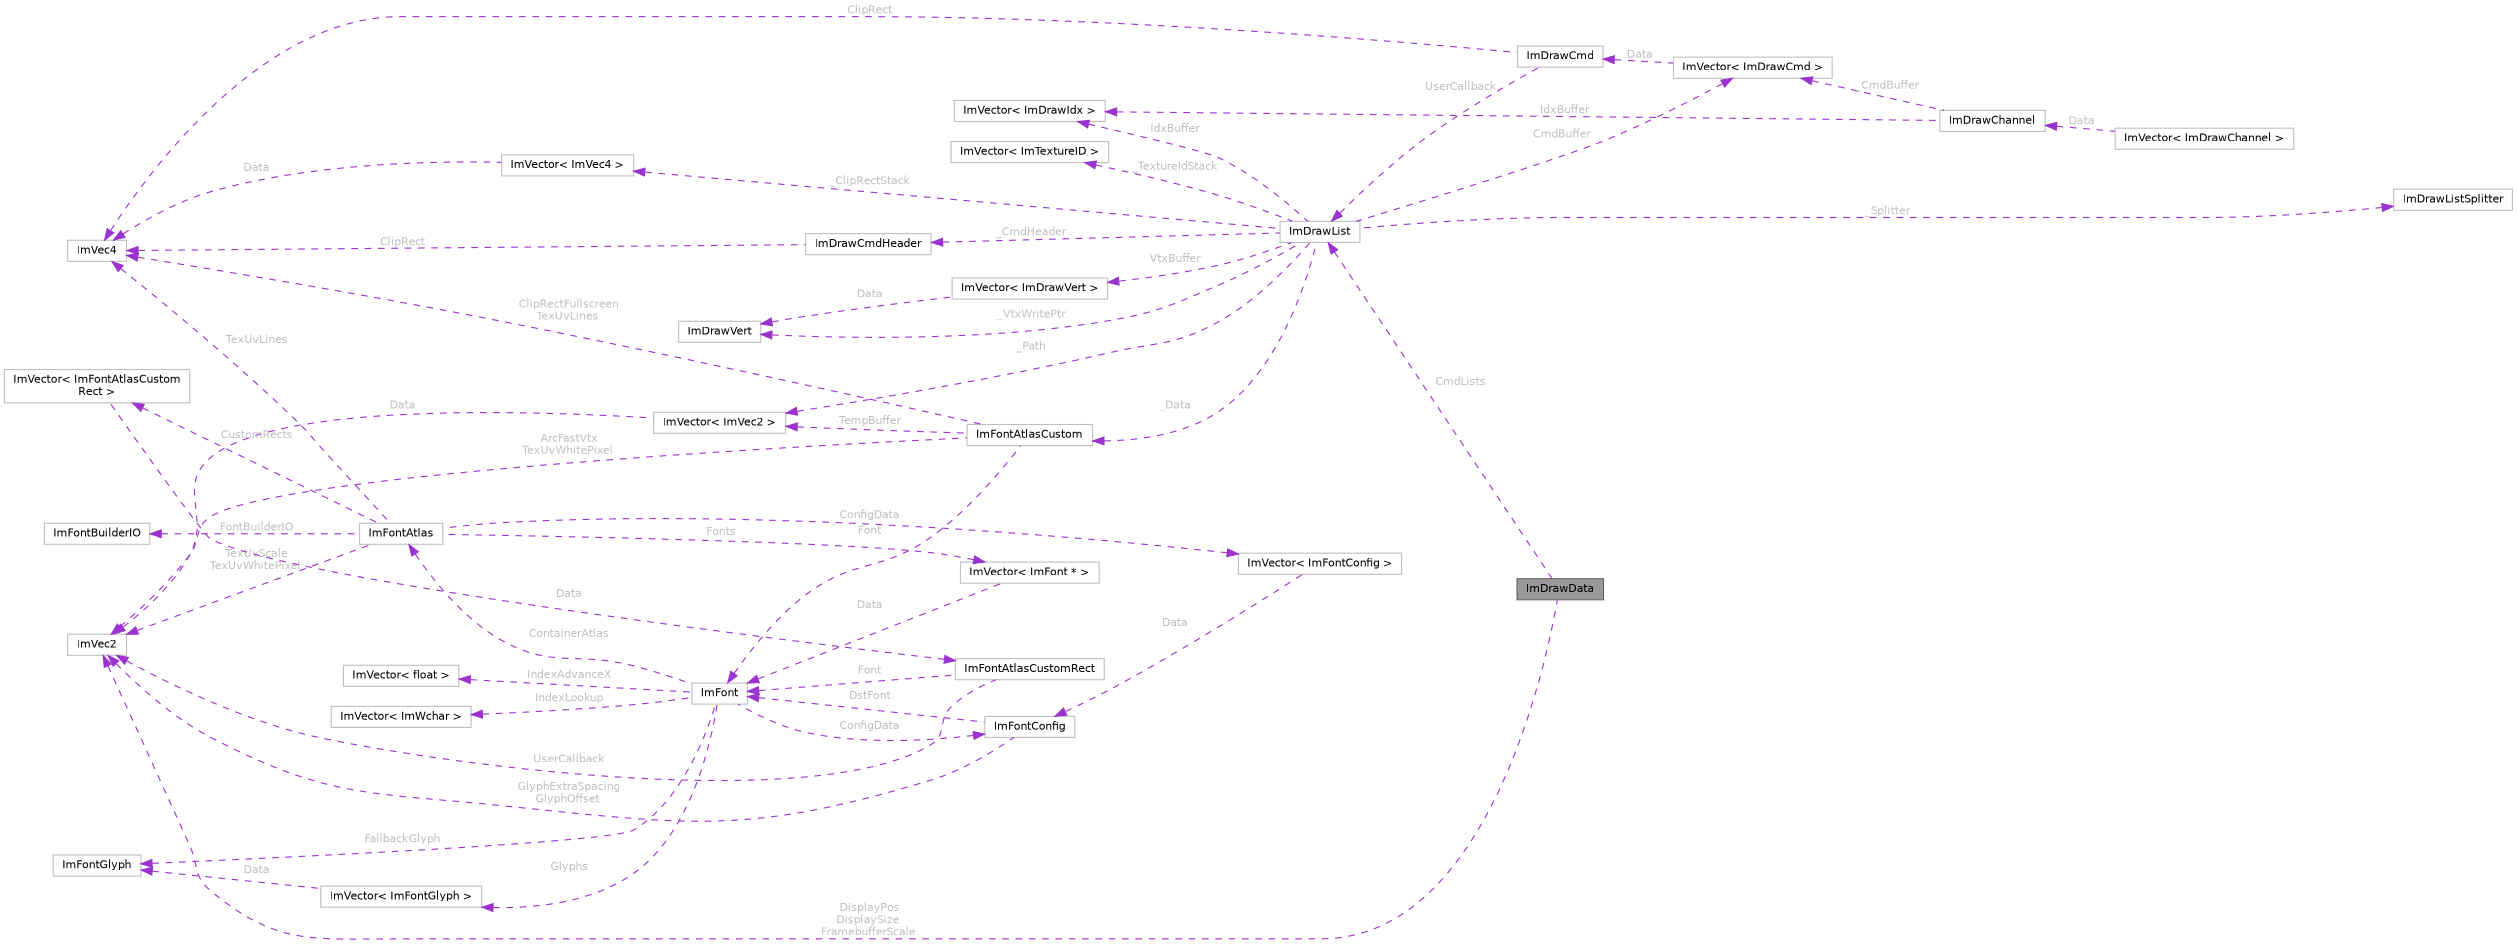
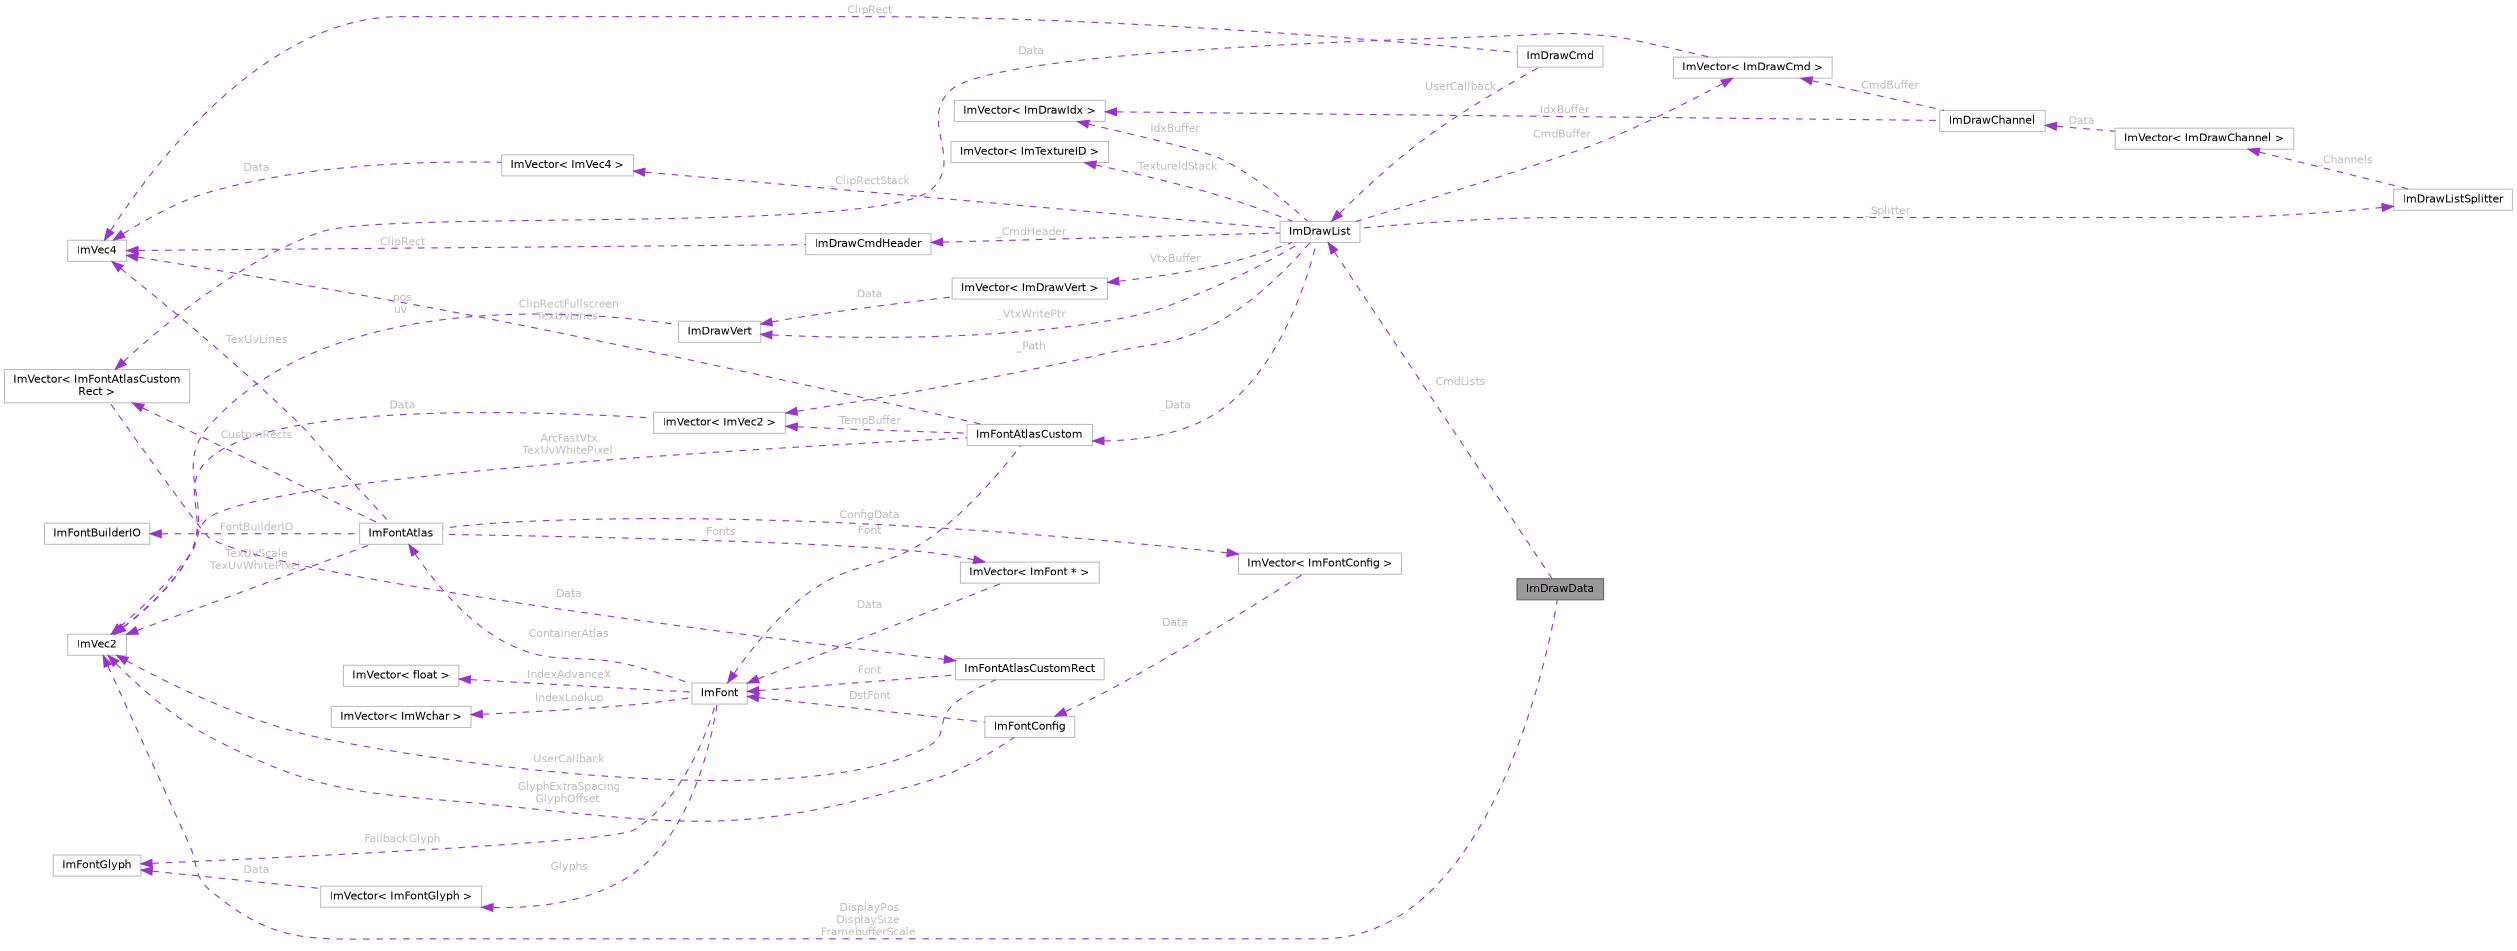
edge "ImVector< ImDrawCmd >" -> "ImDrawCmd": now "ImVector< ImDrawCmd >" -> "ImVector< ImFontAtlasCustom Rect >"
edge "ImDrawListSplitter" -> "ImVector< ImDrawChannel >": added, label "_Channels"
edge "ImDrawVert" -> "ImVec2": added, label "pos uv"
edge "ImFont" -> "ImFontConfig": removed, label "ConfigData"
